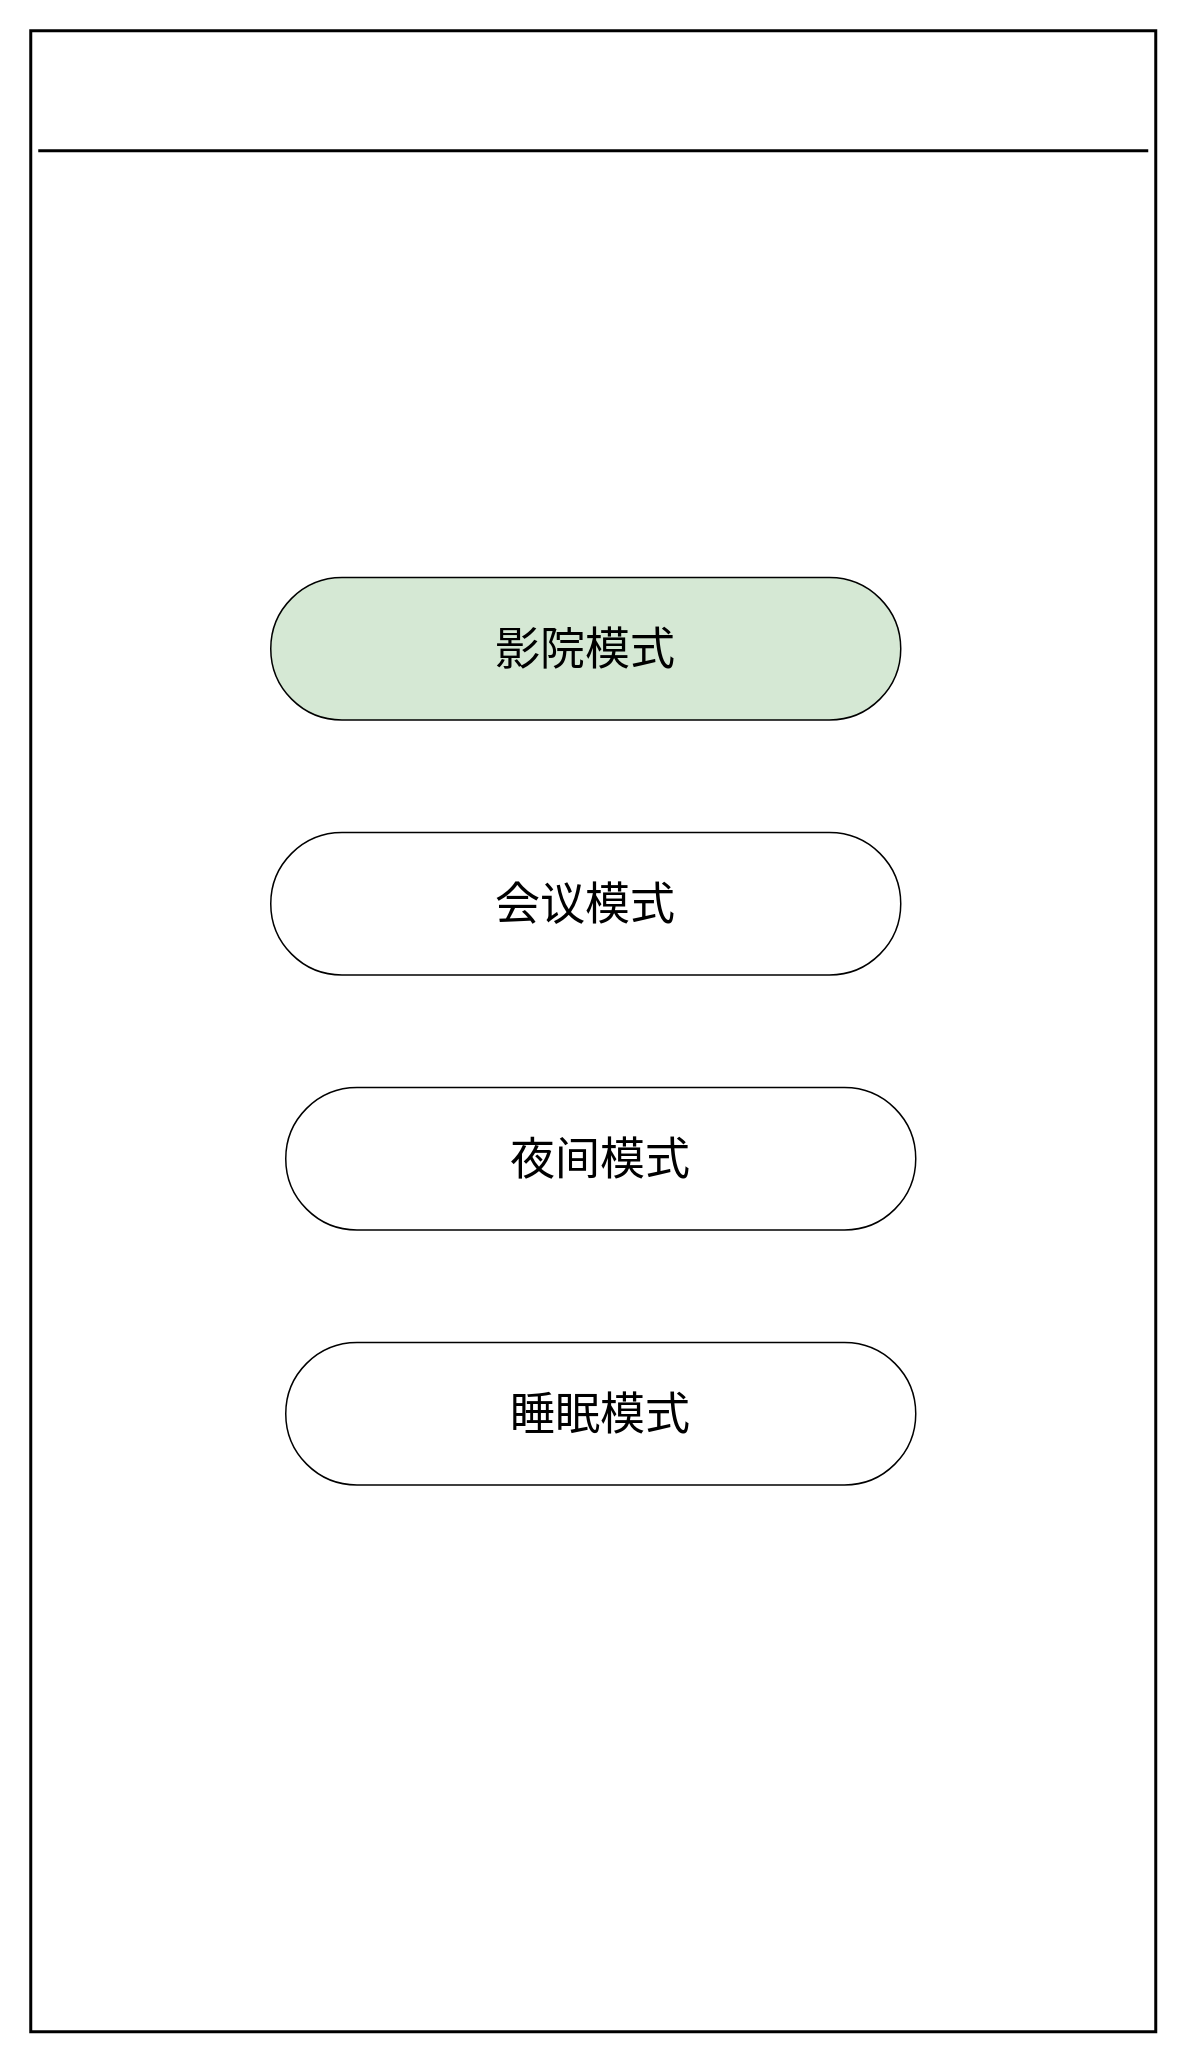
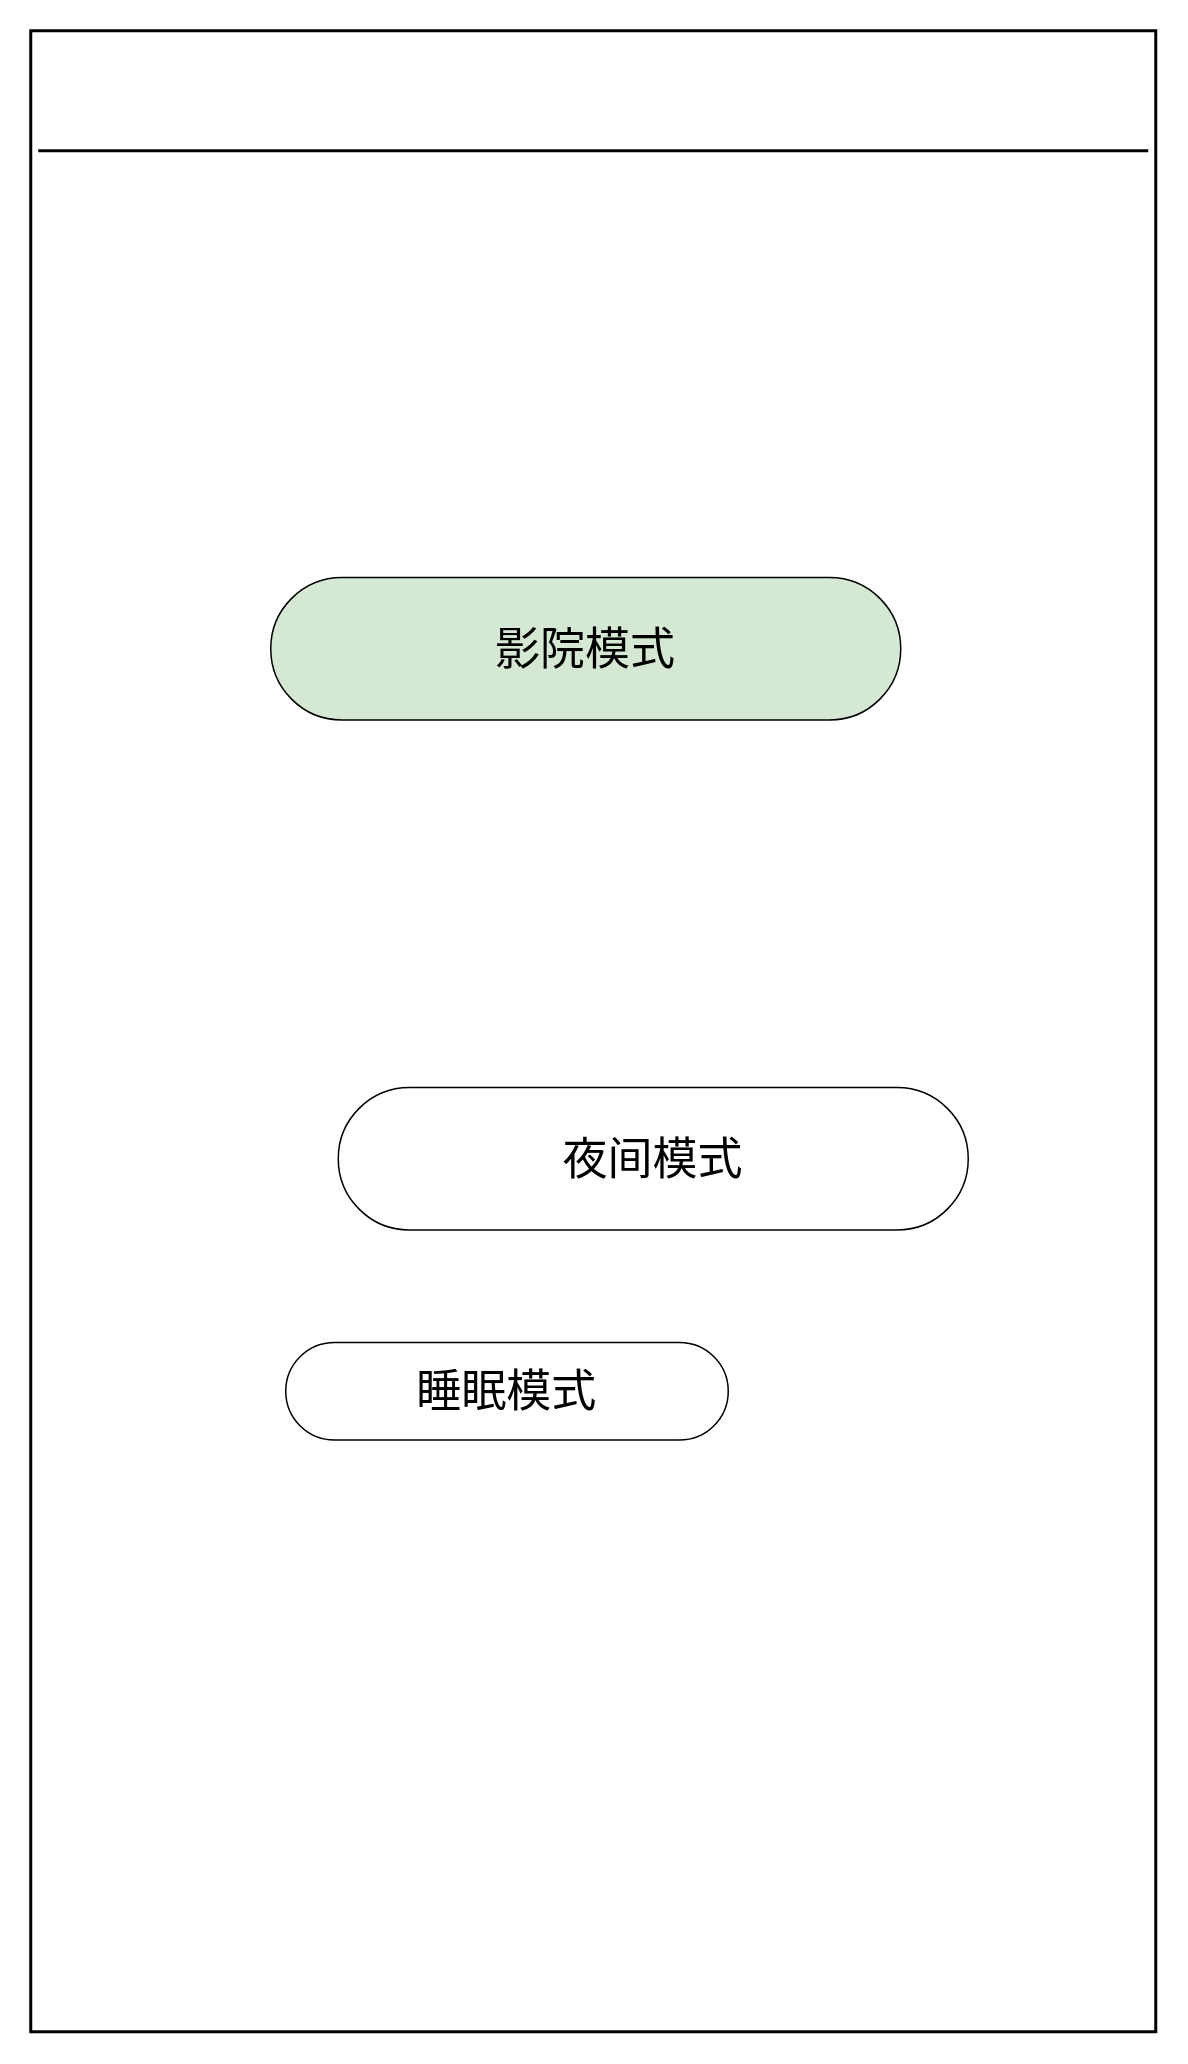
node "会议模式": removed
node "夜间模式": moved (601, 1159) -> (653, 1159)
node "睡眠模式": size 630x143 -> 443x98
